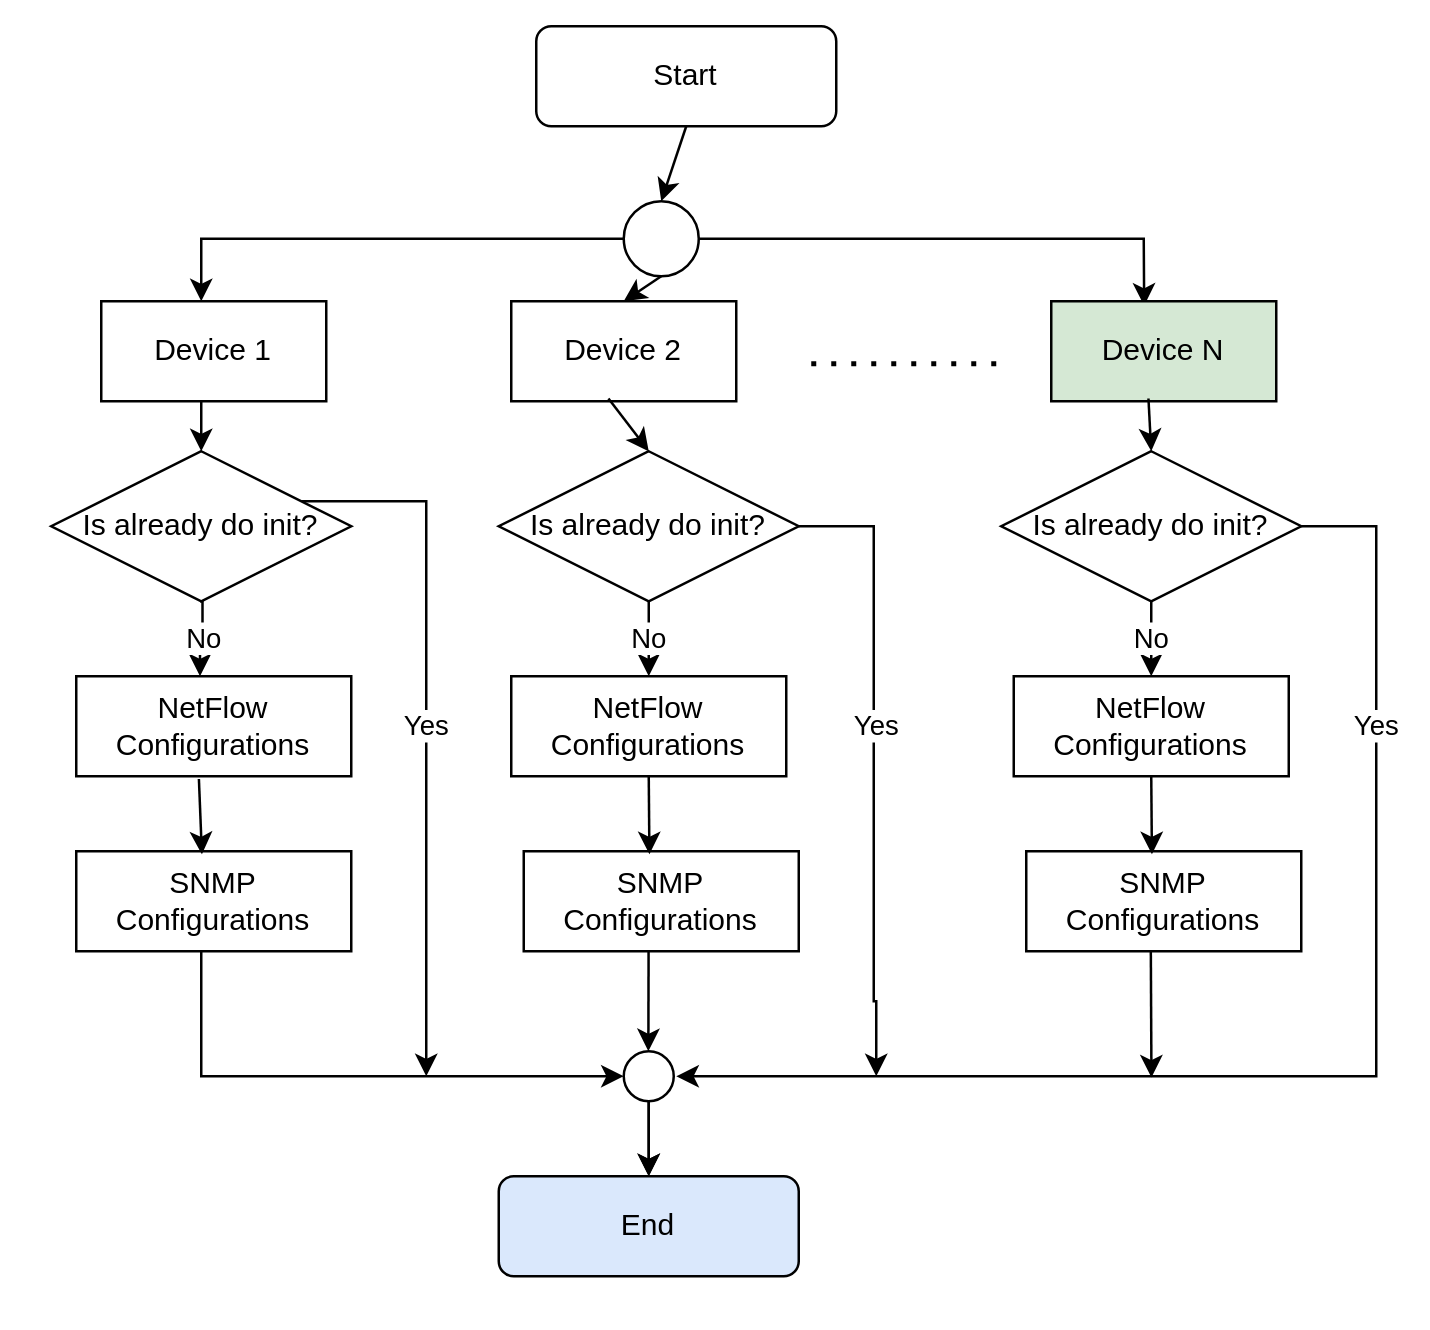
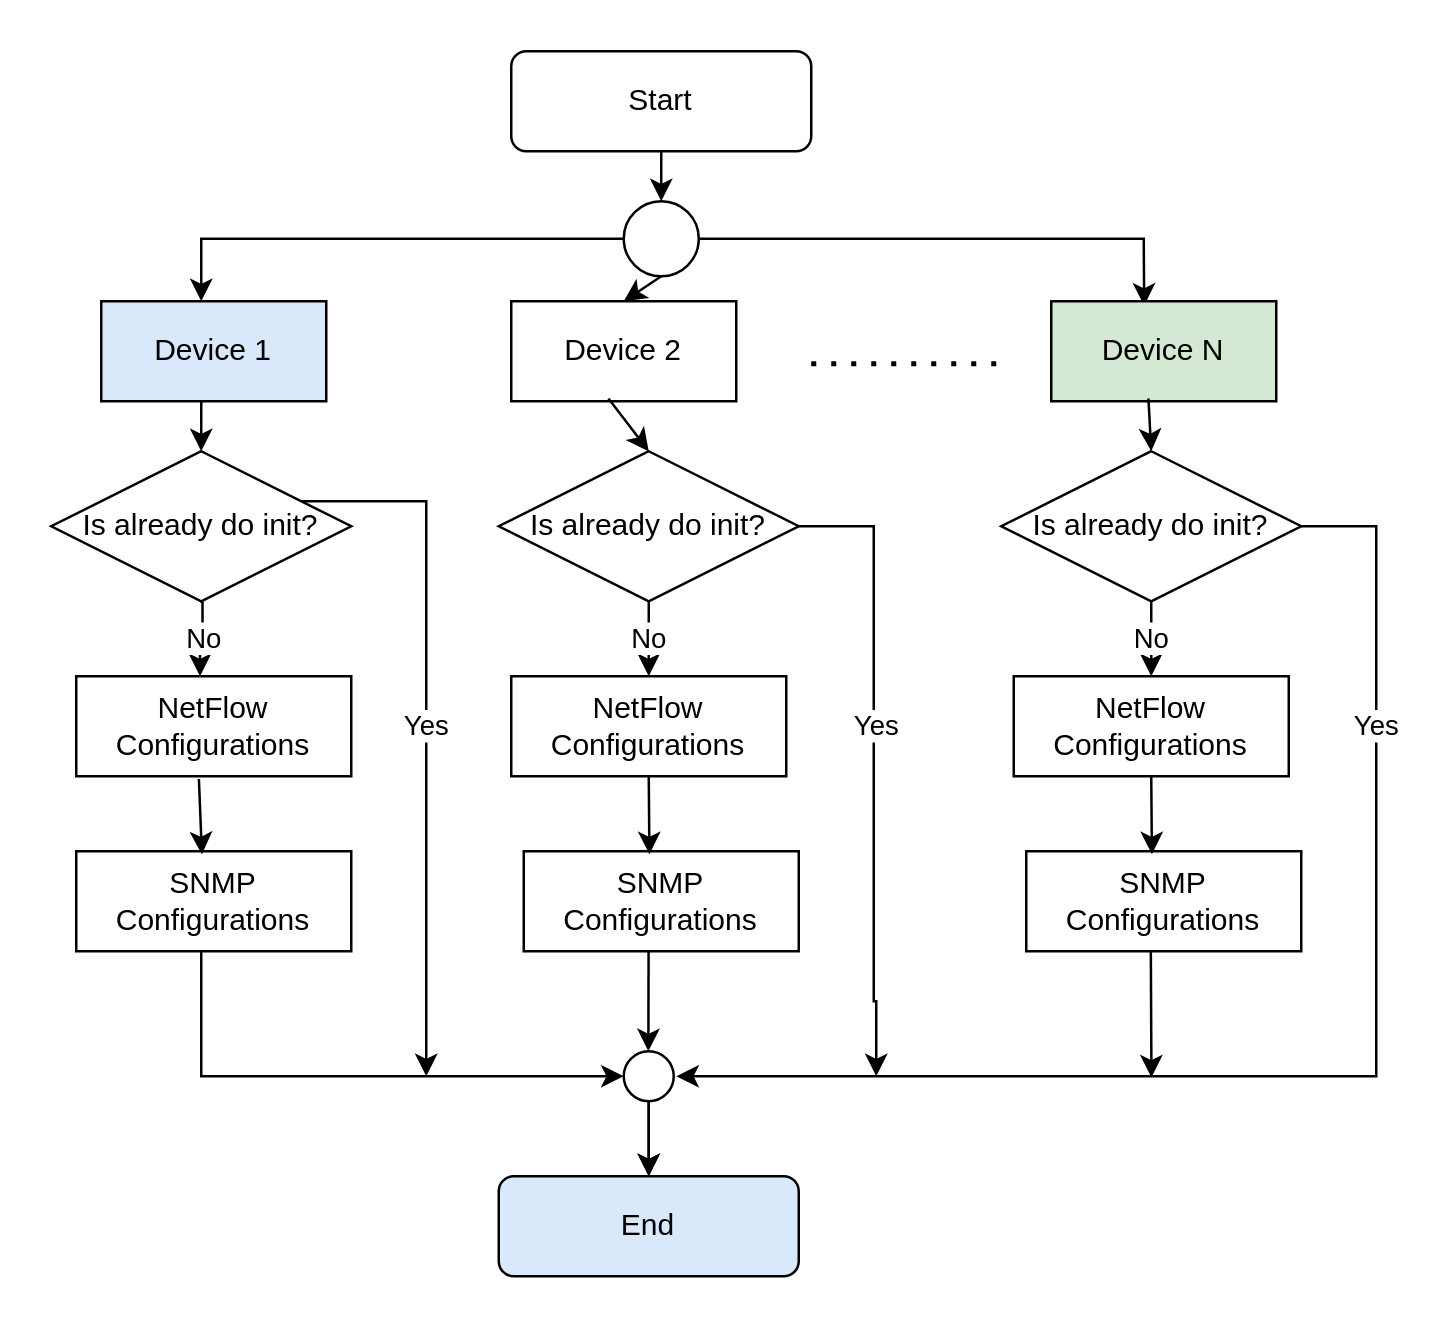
node "Start": moved (686, 76) -> (661, 101)
node "Device 1": fillcolor #ffffff -> #dae8fc
